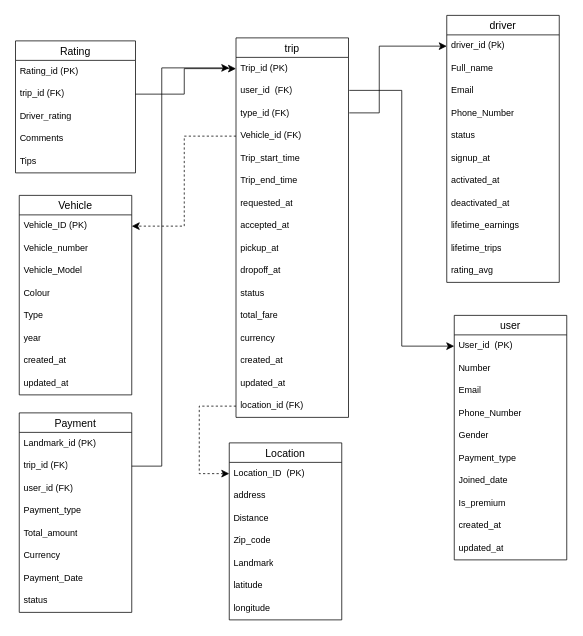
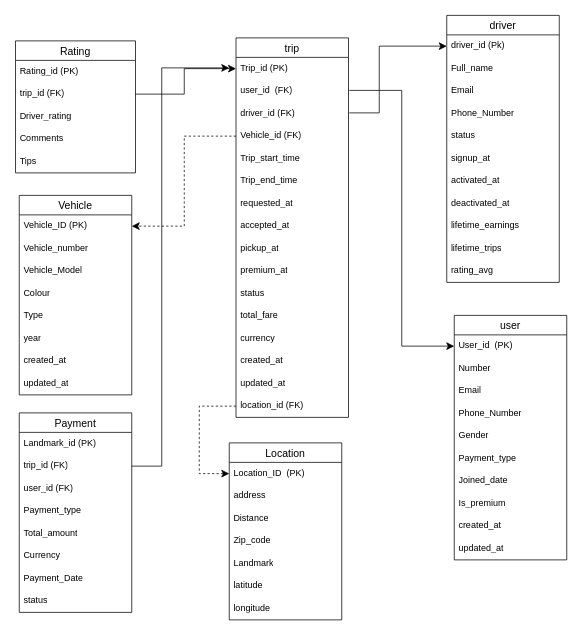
node "type_id (FK)": label "type_id (FK)" -> "driver_id (FK)"
node "dropoff_at": label "dropoff_at" -> "premium_at"
